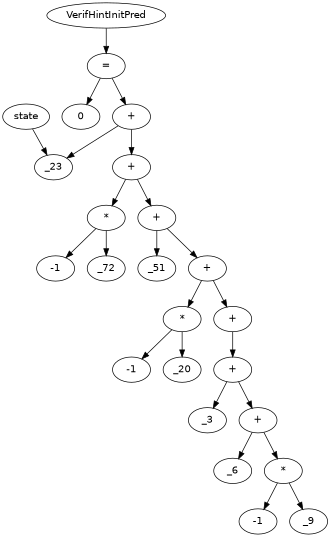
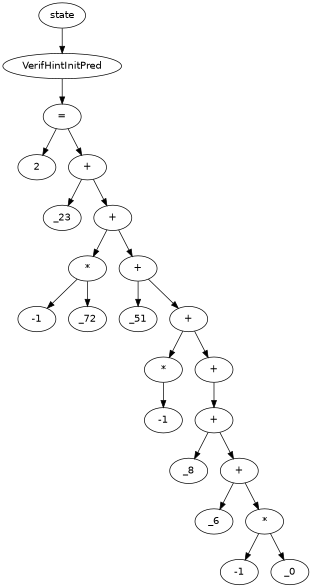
node "0": label "0" -> "2"
edge "state" -> "_23": now "state" -> "VerifHintInitPred"
node "_20": removed
node "_3": label "_3" -> "_8"
node "_9": label "_9" -> "_0"
